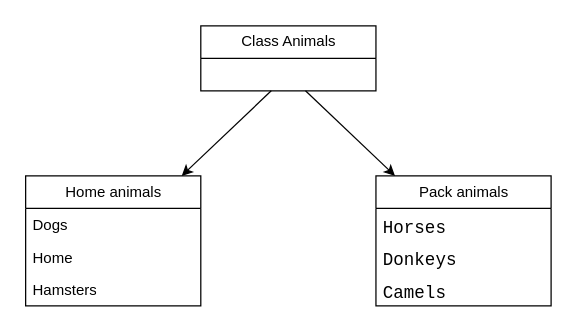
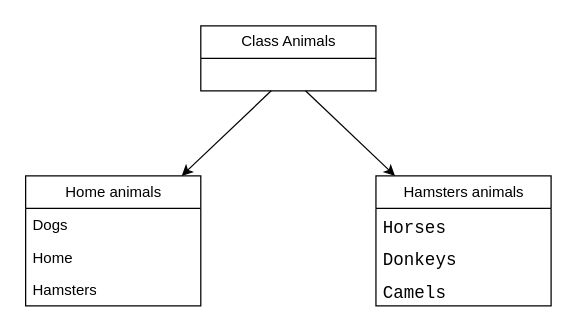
node "Pack animals": label "Pack animals" -> "Hamsters animals"
